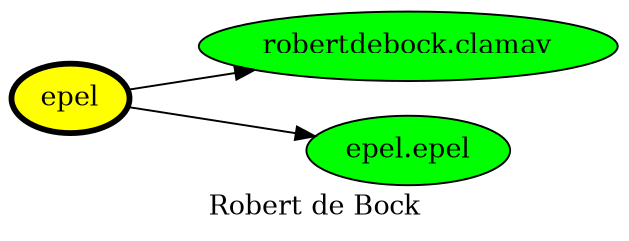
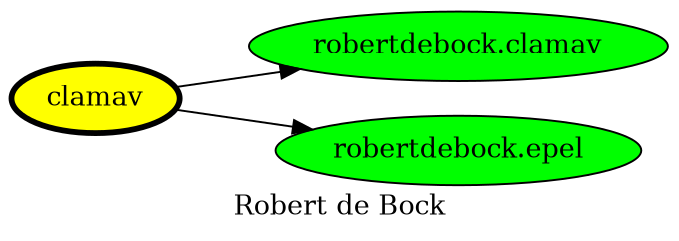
node "epel": label "epel" -> "clamav"
node "epel.epel": label "epel.epel" -> "robertdebock.epel"
